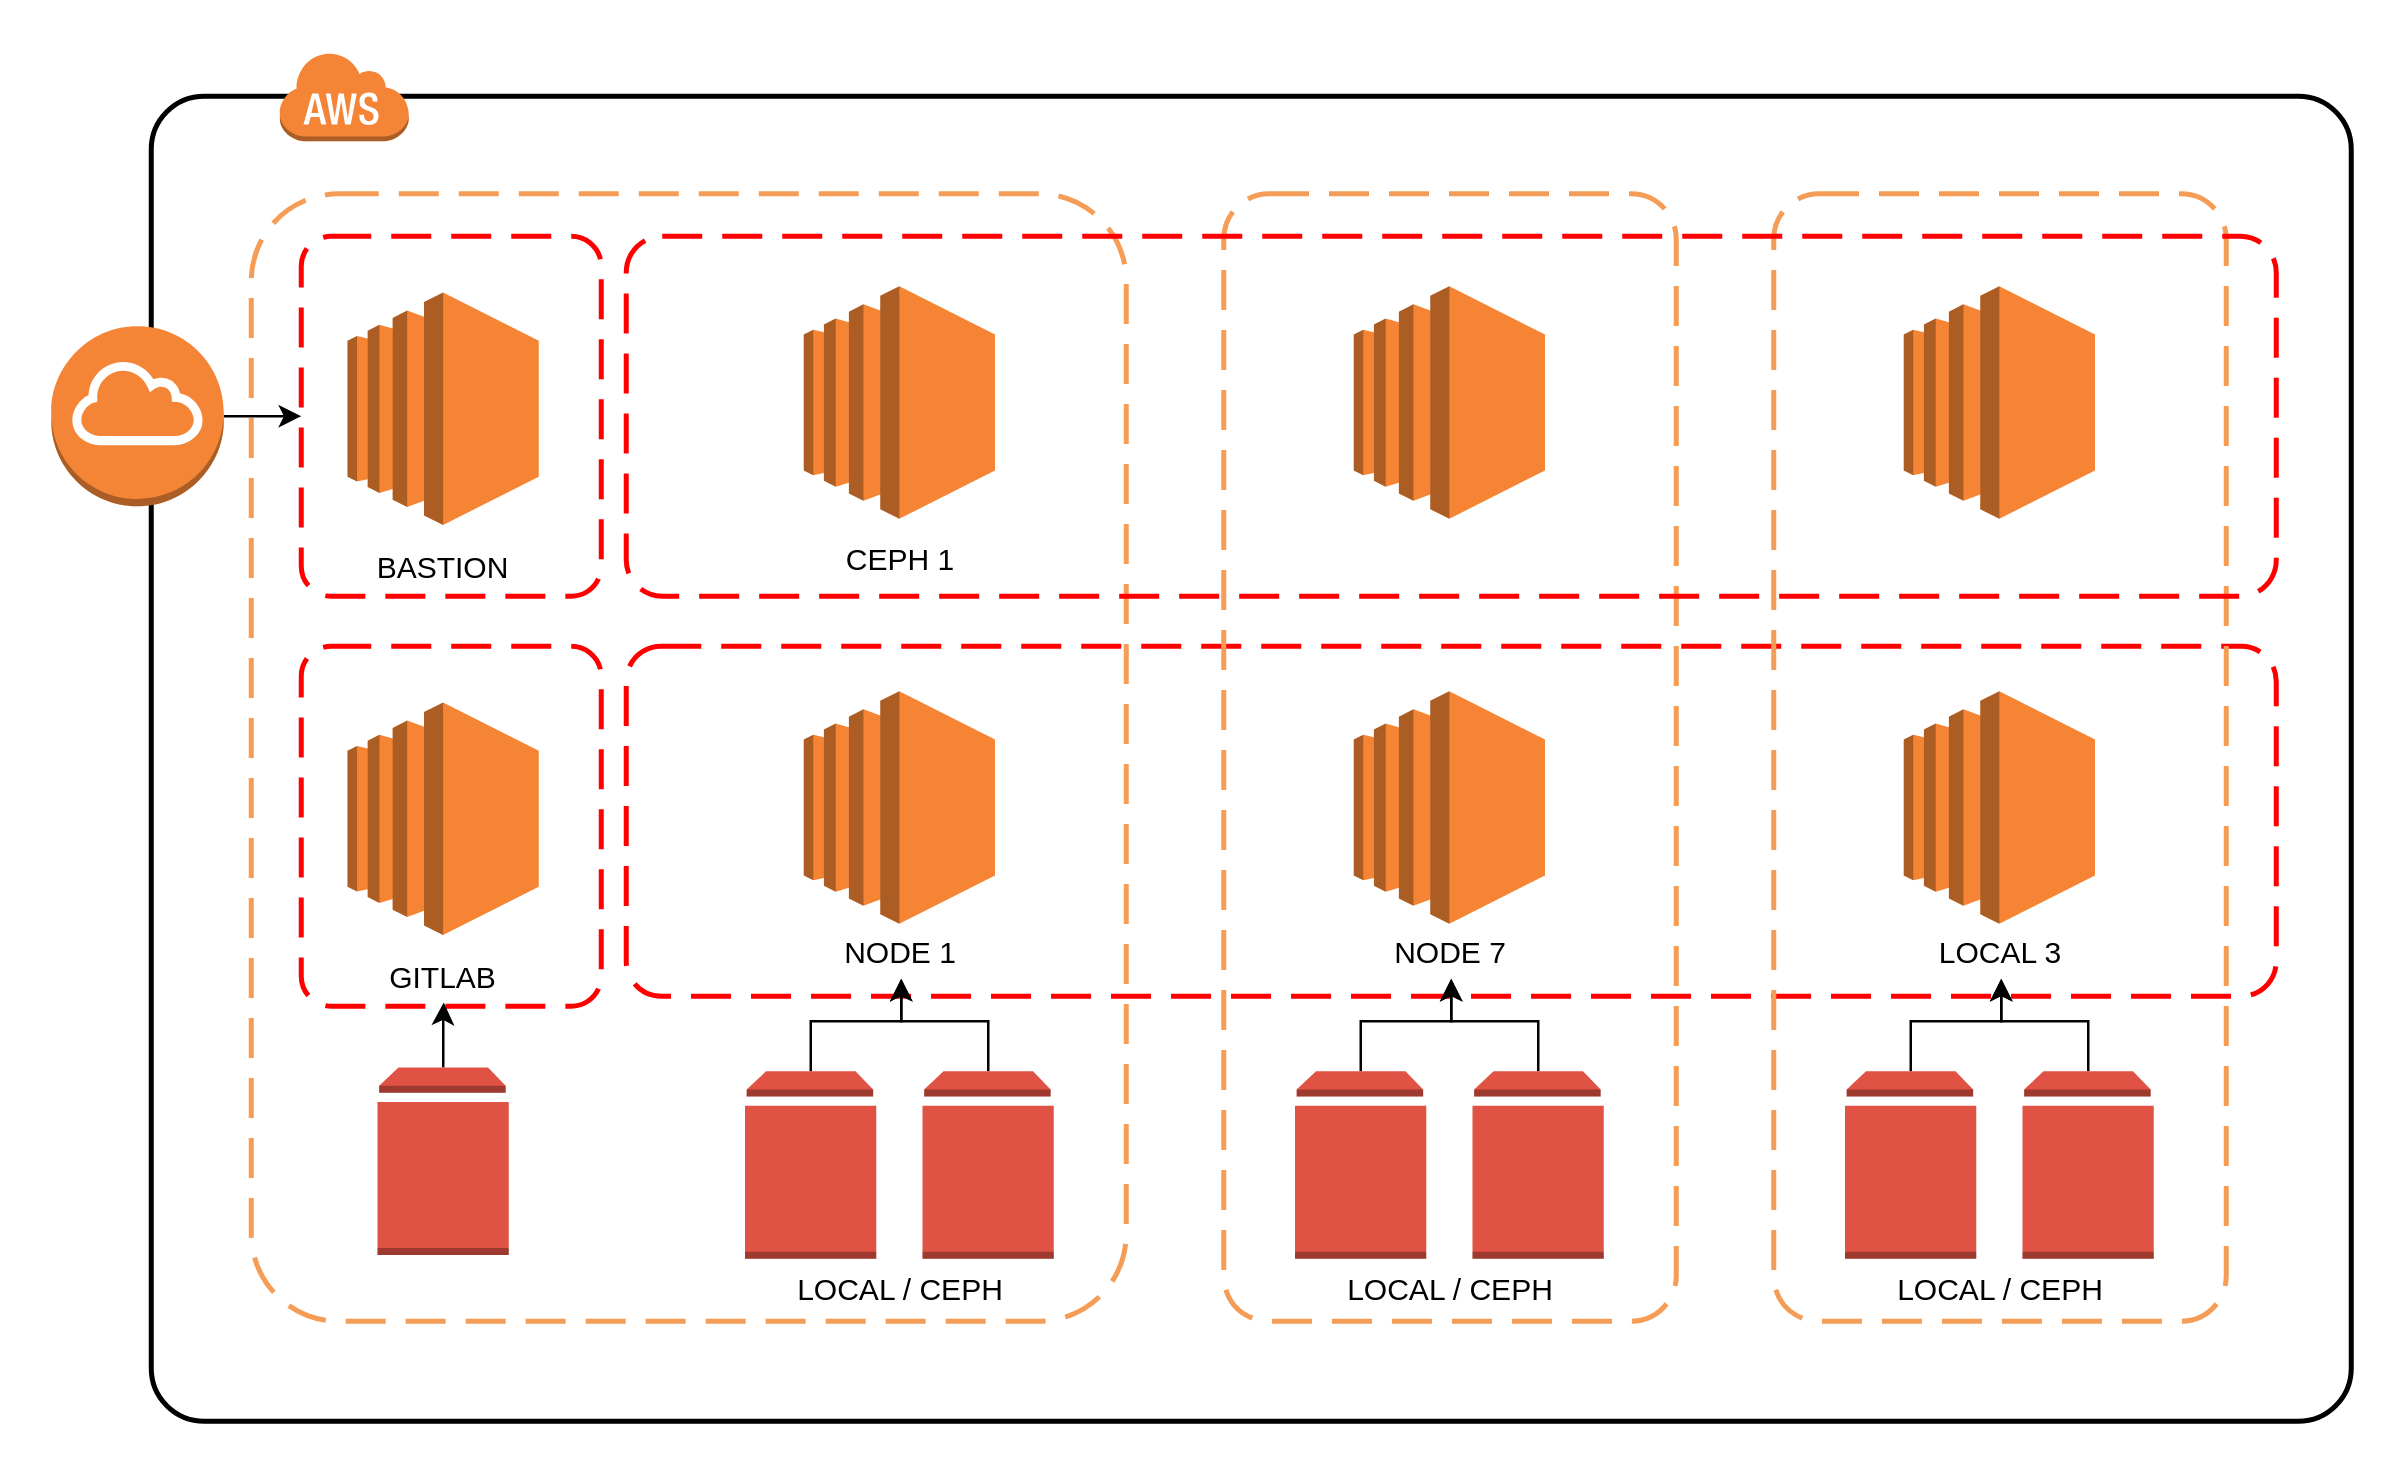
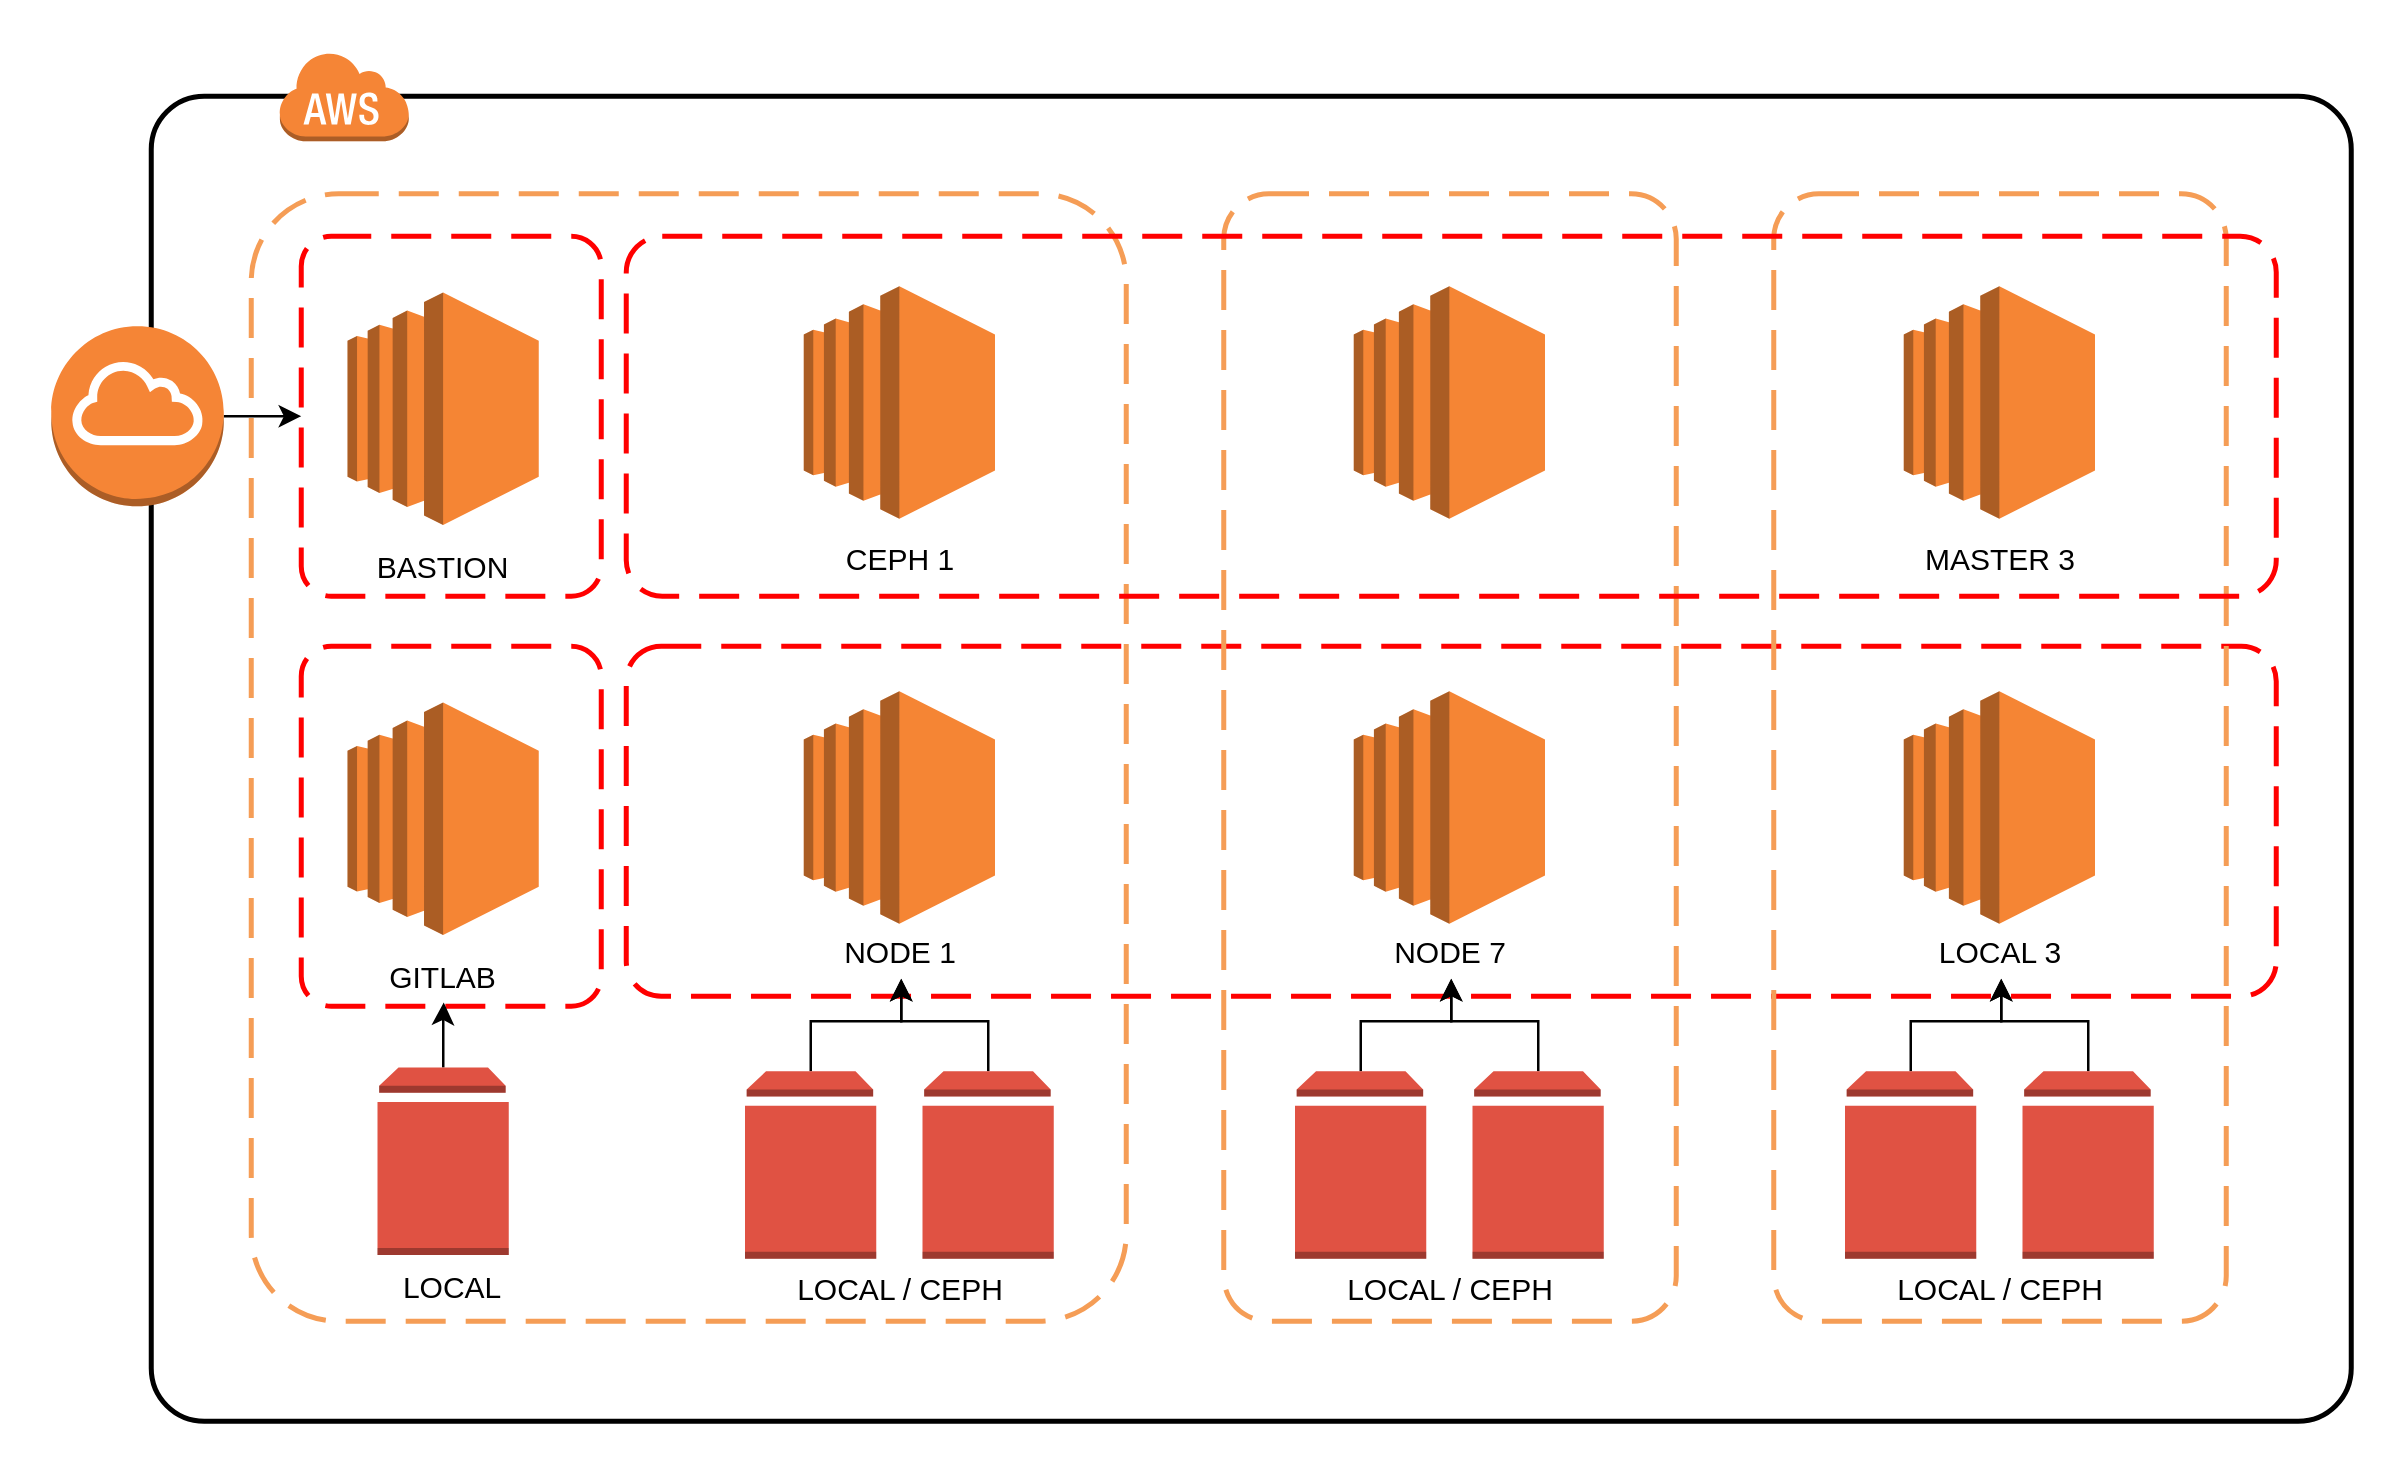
node "MASTER 3": added
node "LOCAL": added
